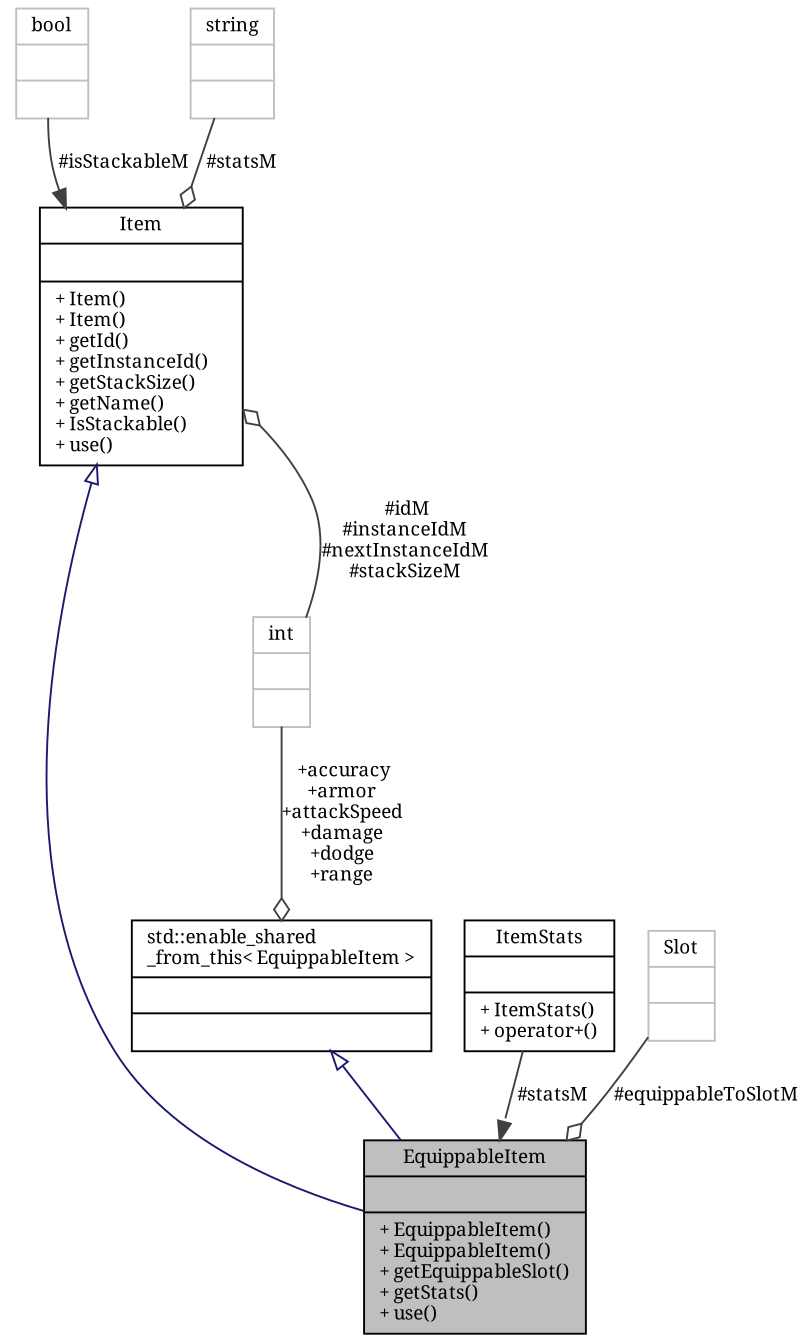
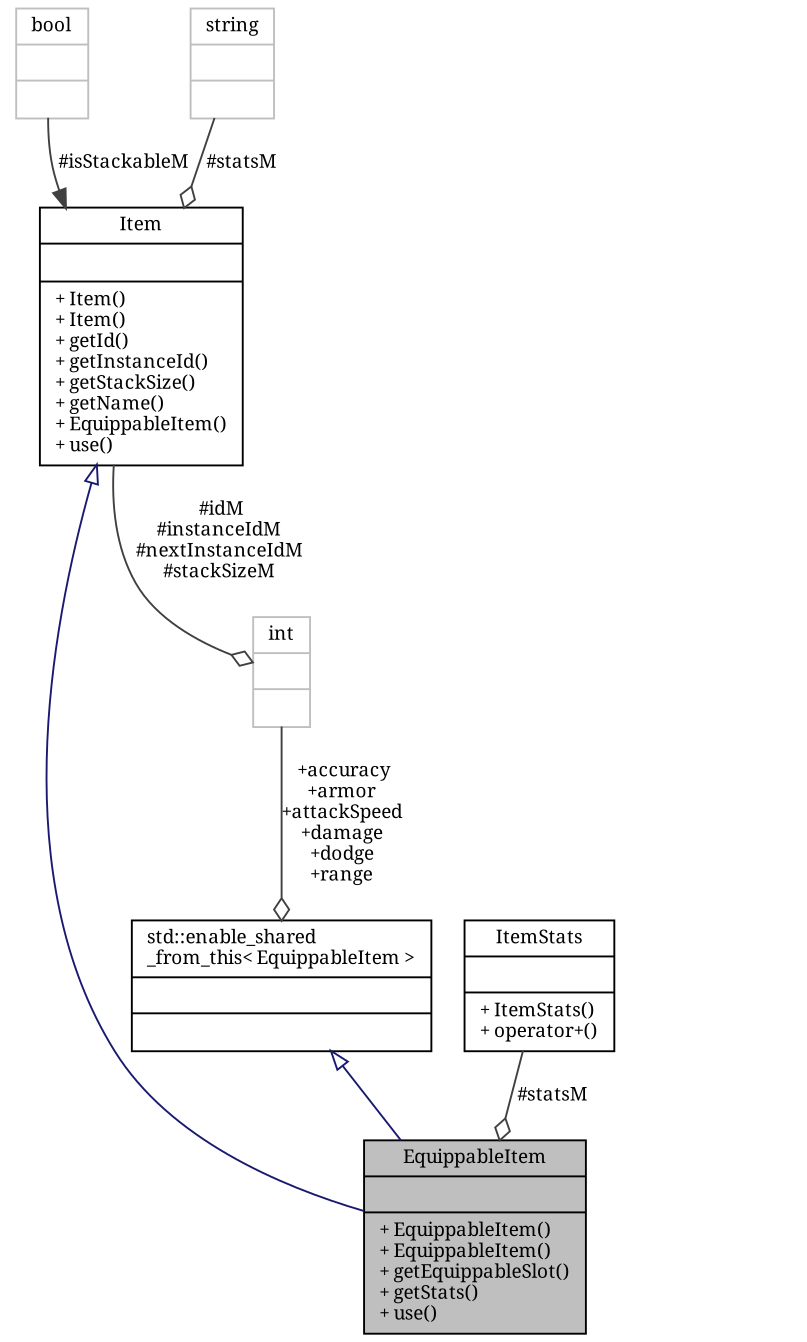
node "Item": text "+ IsStackable()" -> "+ EquippableItem()"
edge "int" -> "Item": reversed
node "Slot": removed
edge "ItemStats" -> "EquippableItem": arrowhead normal -> odiamond
